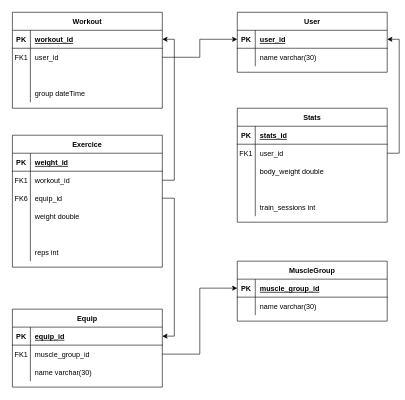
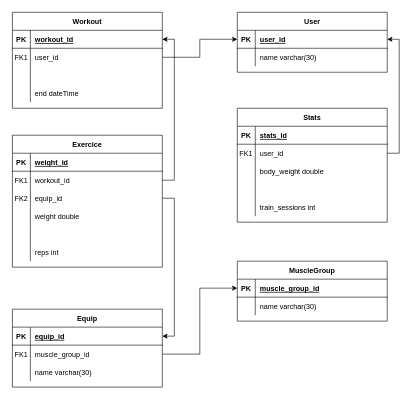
node "group dateTime": label "group dateTime" -> "end dateTime"
node "FK6": label "FK6" -> "FK2"
